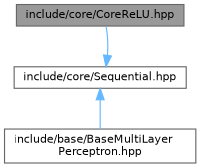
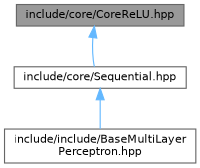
edge "include/core/CoreReLU.hpp" -> "include/core/Sequential.hpp": reversed
node "include/base/BaseMultiLayer Perceptron.hpp": label "include/base/BaseMultiLayer Perceptron.hpp" -> "include/include/BaseMultiLayer Perceptron.hpp"
